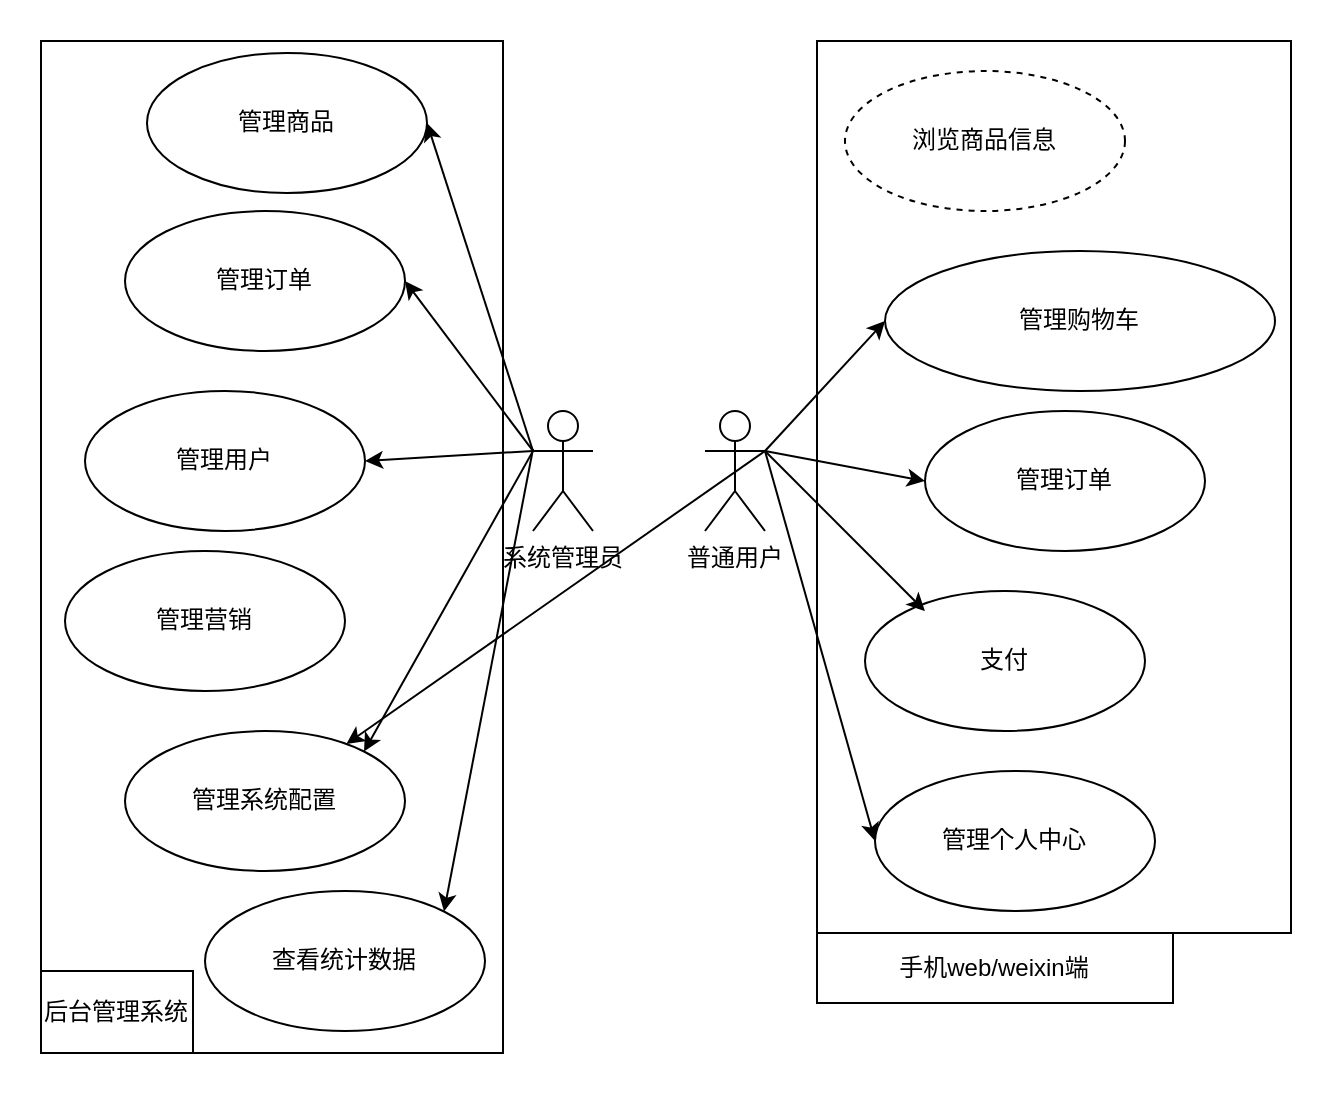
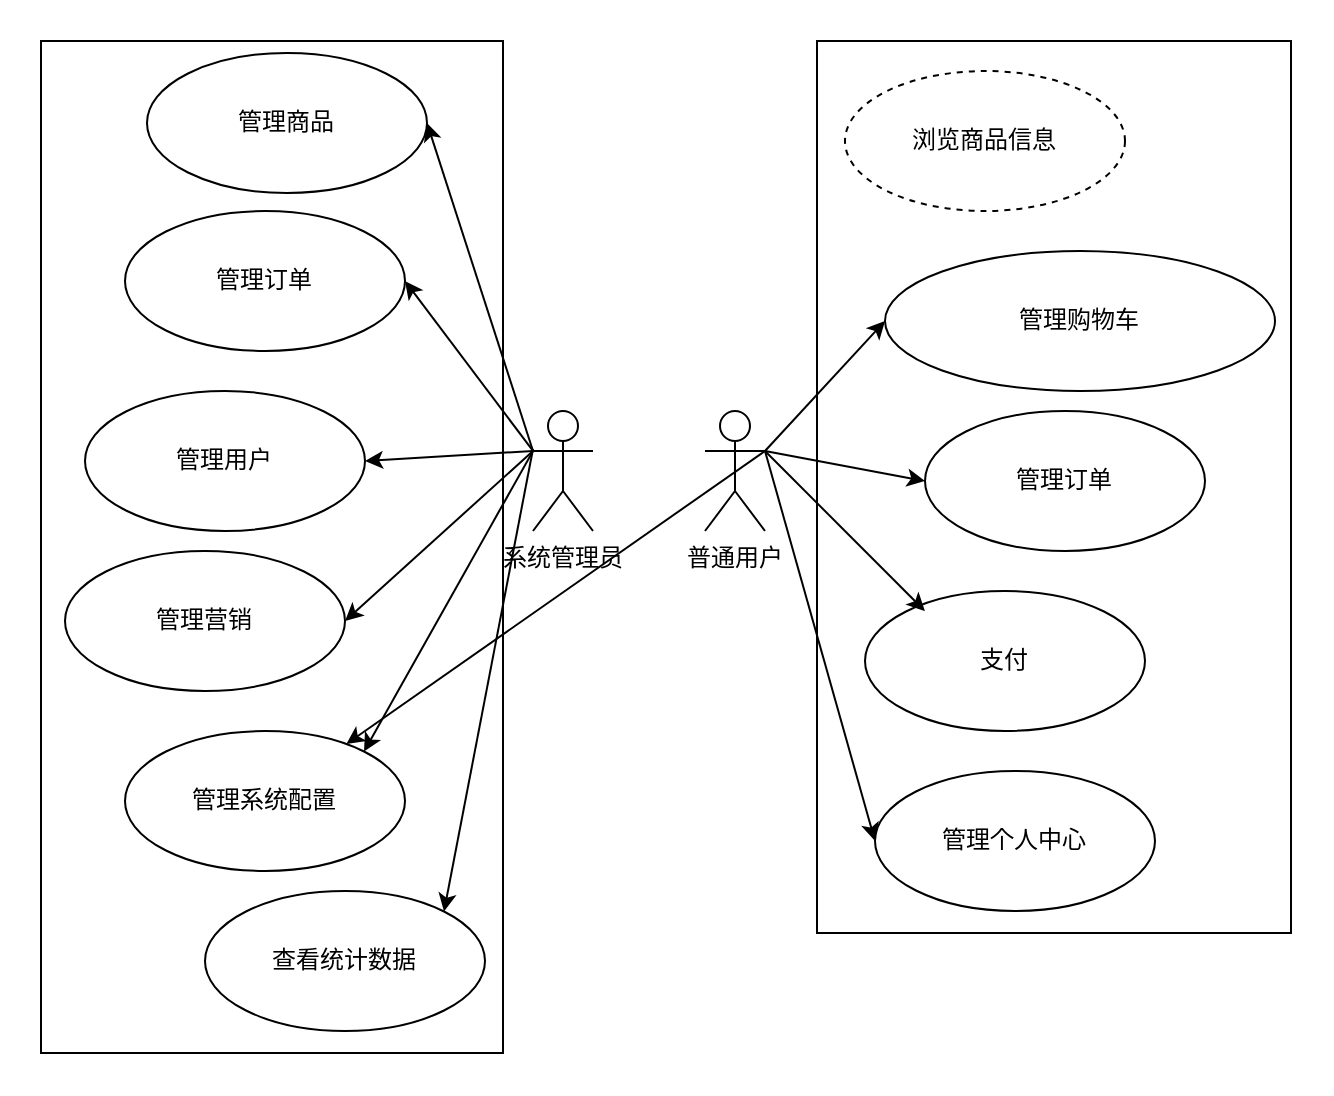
edge "系统管理员" -> "管理营销": added
node "手机web/weixin端": removed
node "后台管理系统": removed
